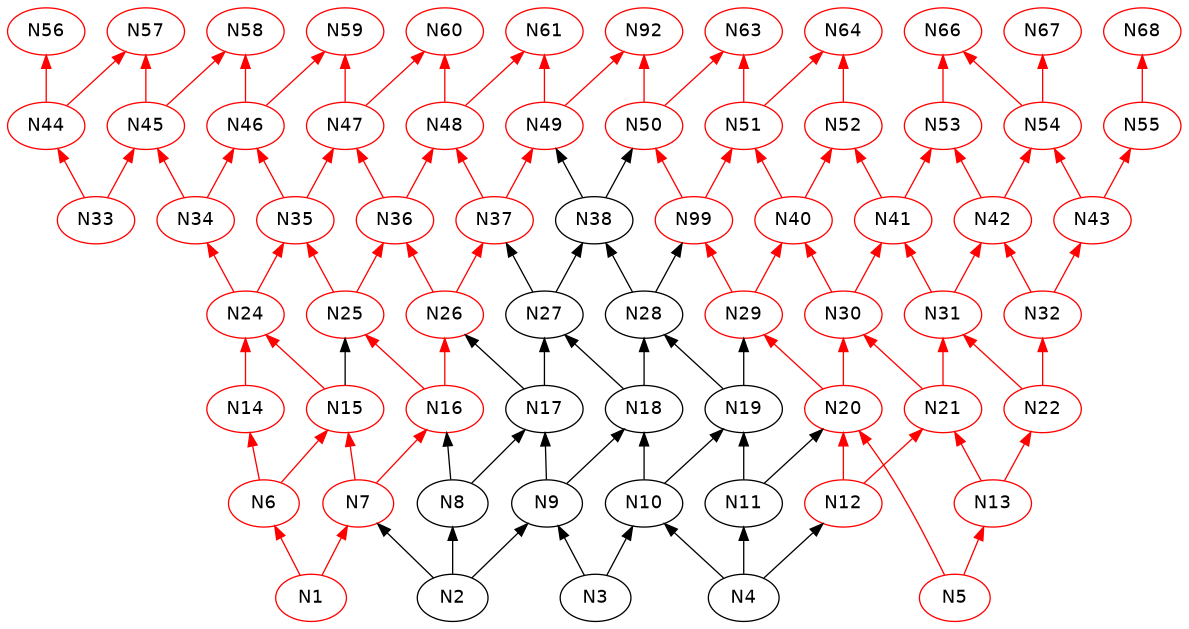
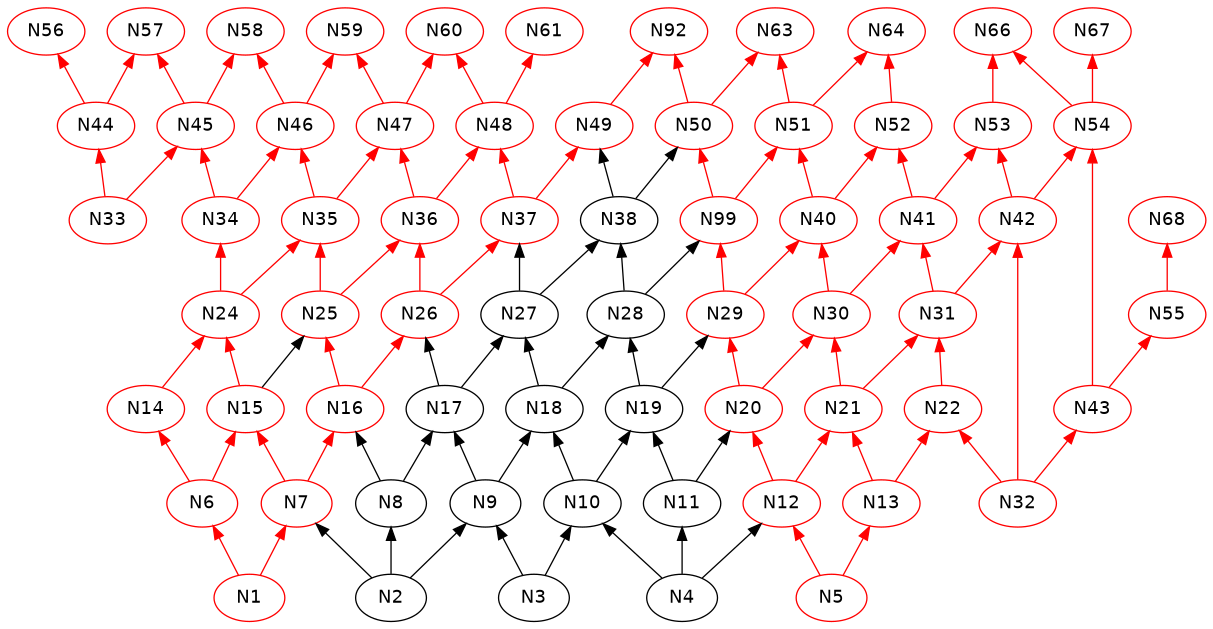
edge "N49" -> "N61": removed
edge "N22" -> "N32": reversed
edge "N5" -> "N20": now "N5" -> "N12"
